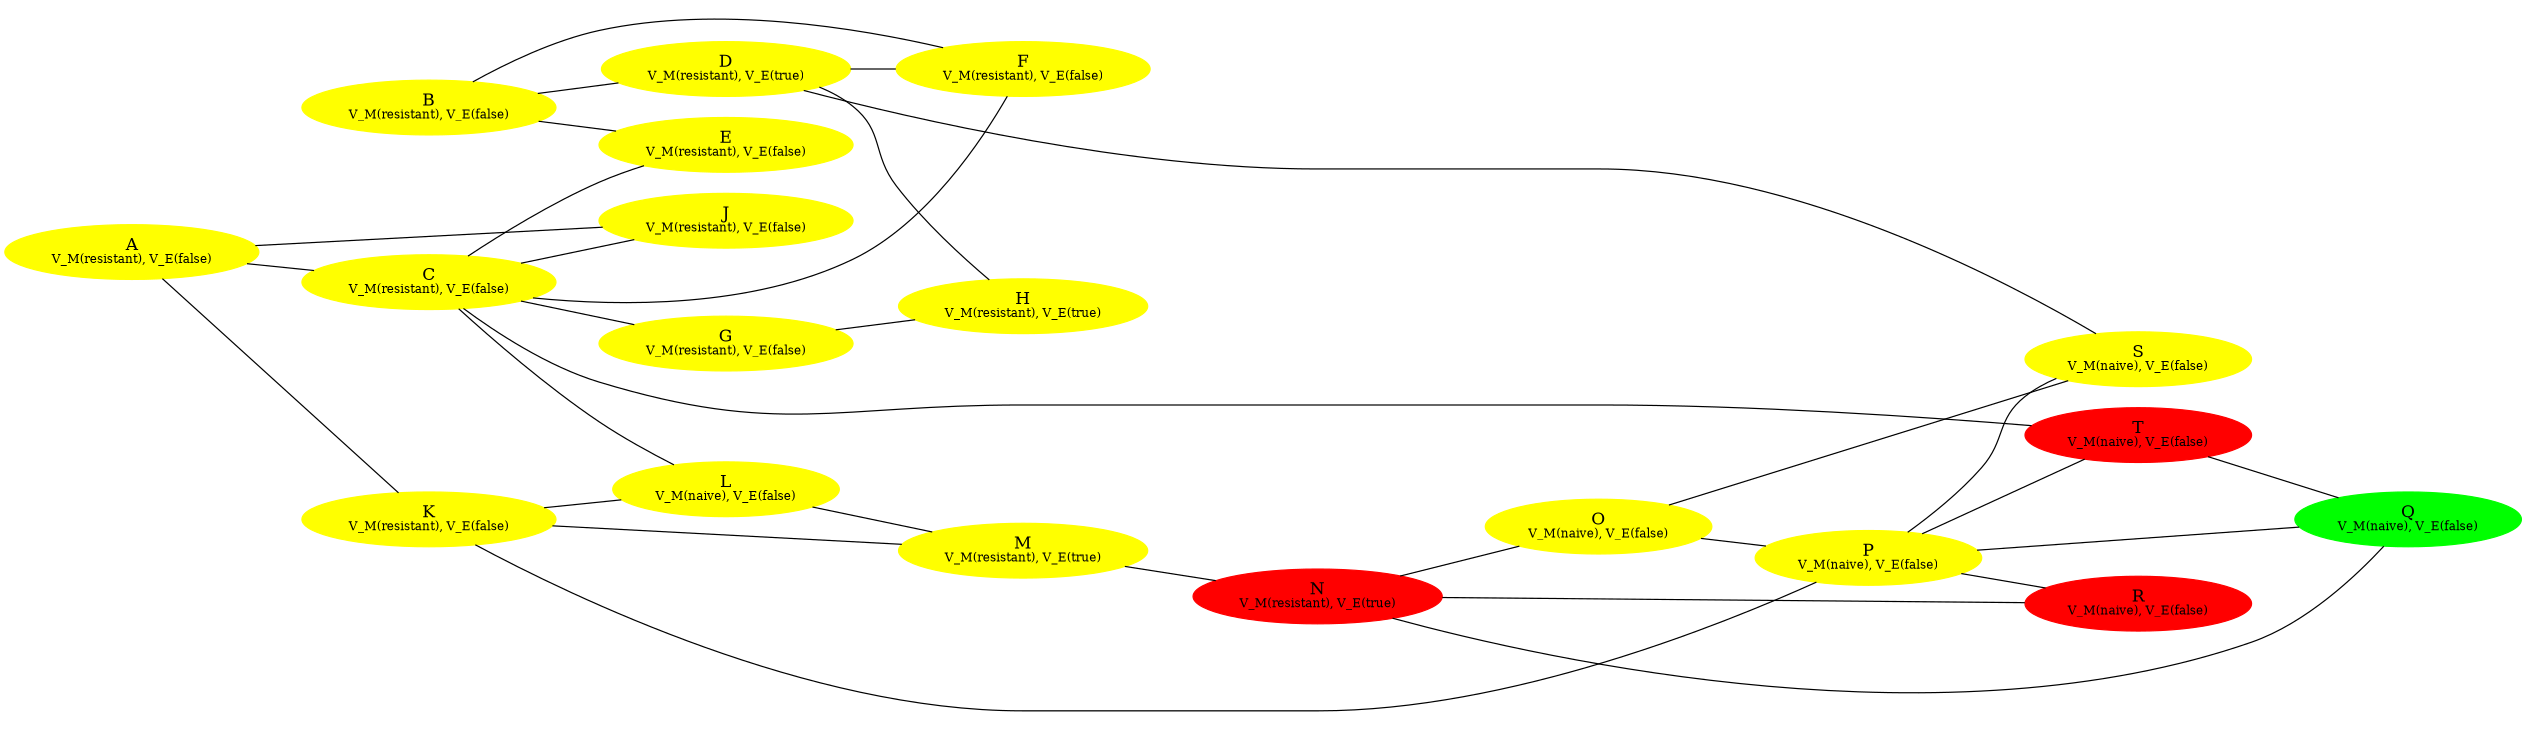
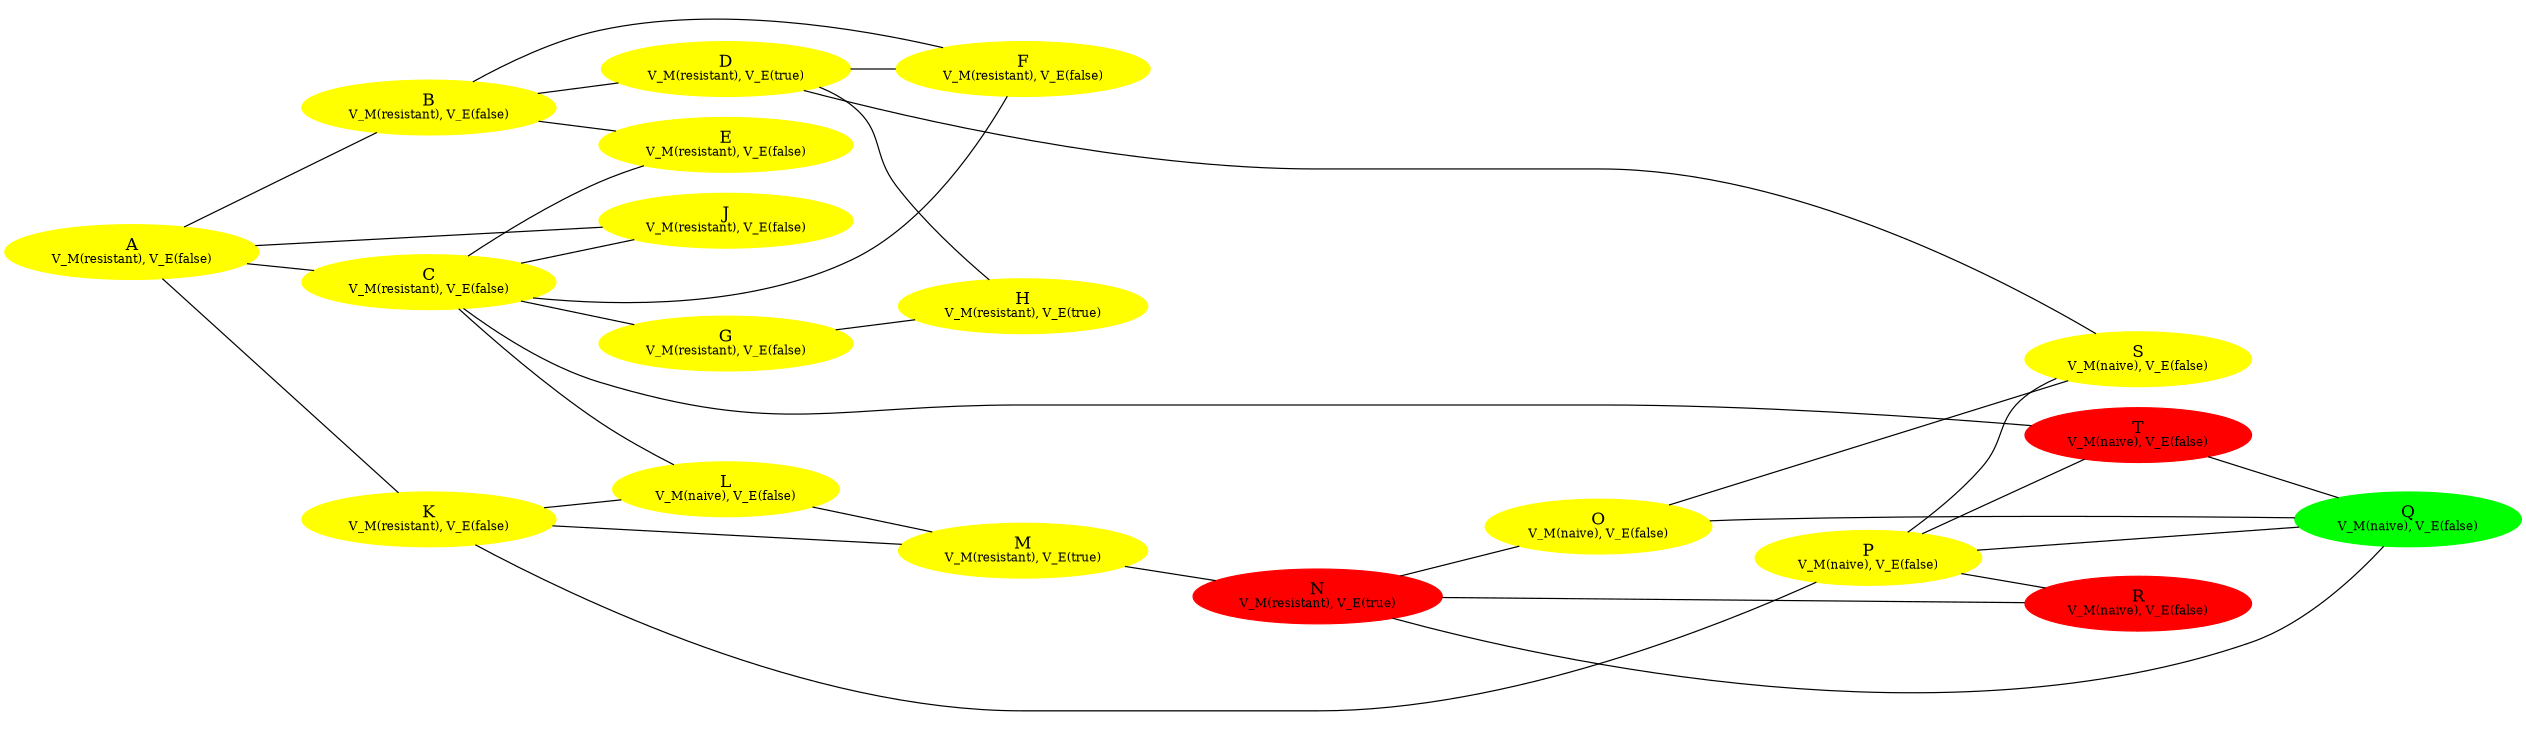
edge "B" -- "A": added
edge "O" -- "P": now "O" -- "Q"
